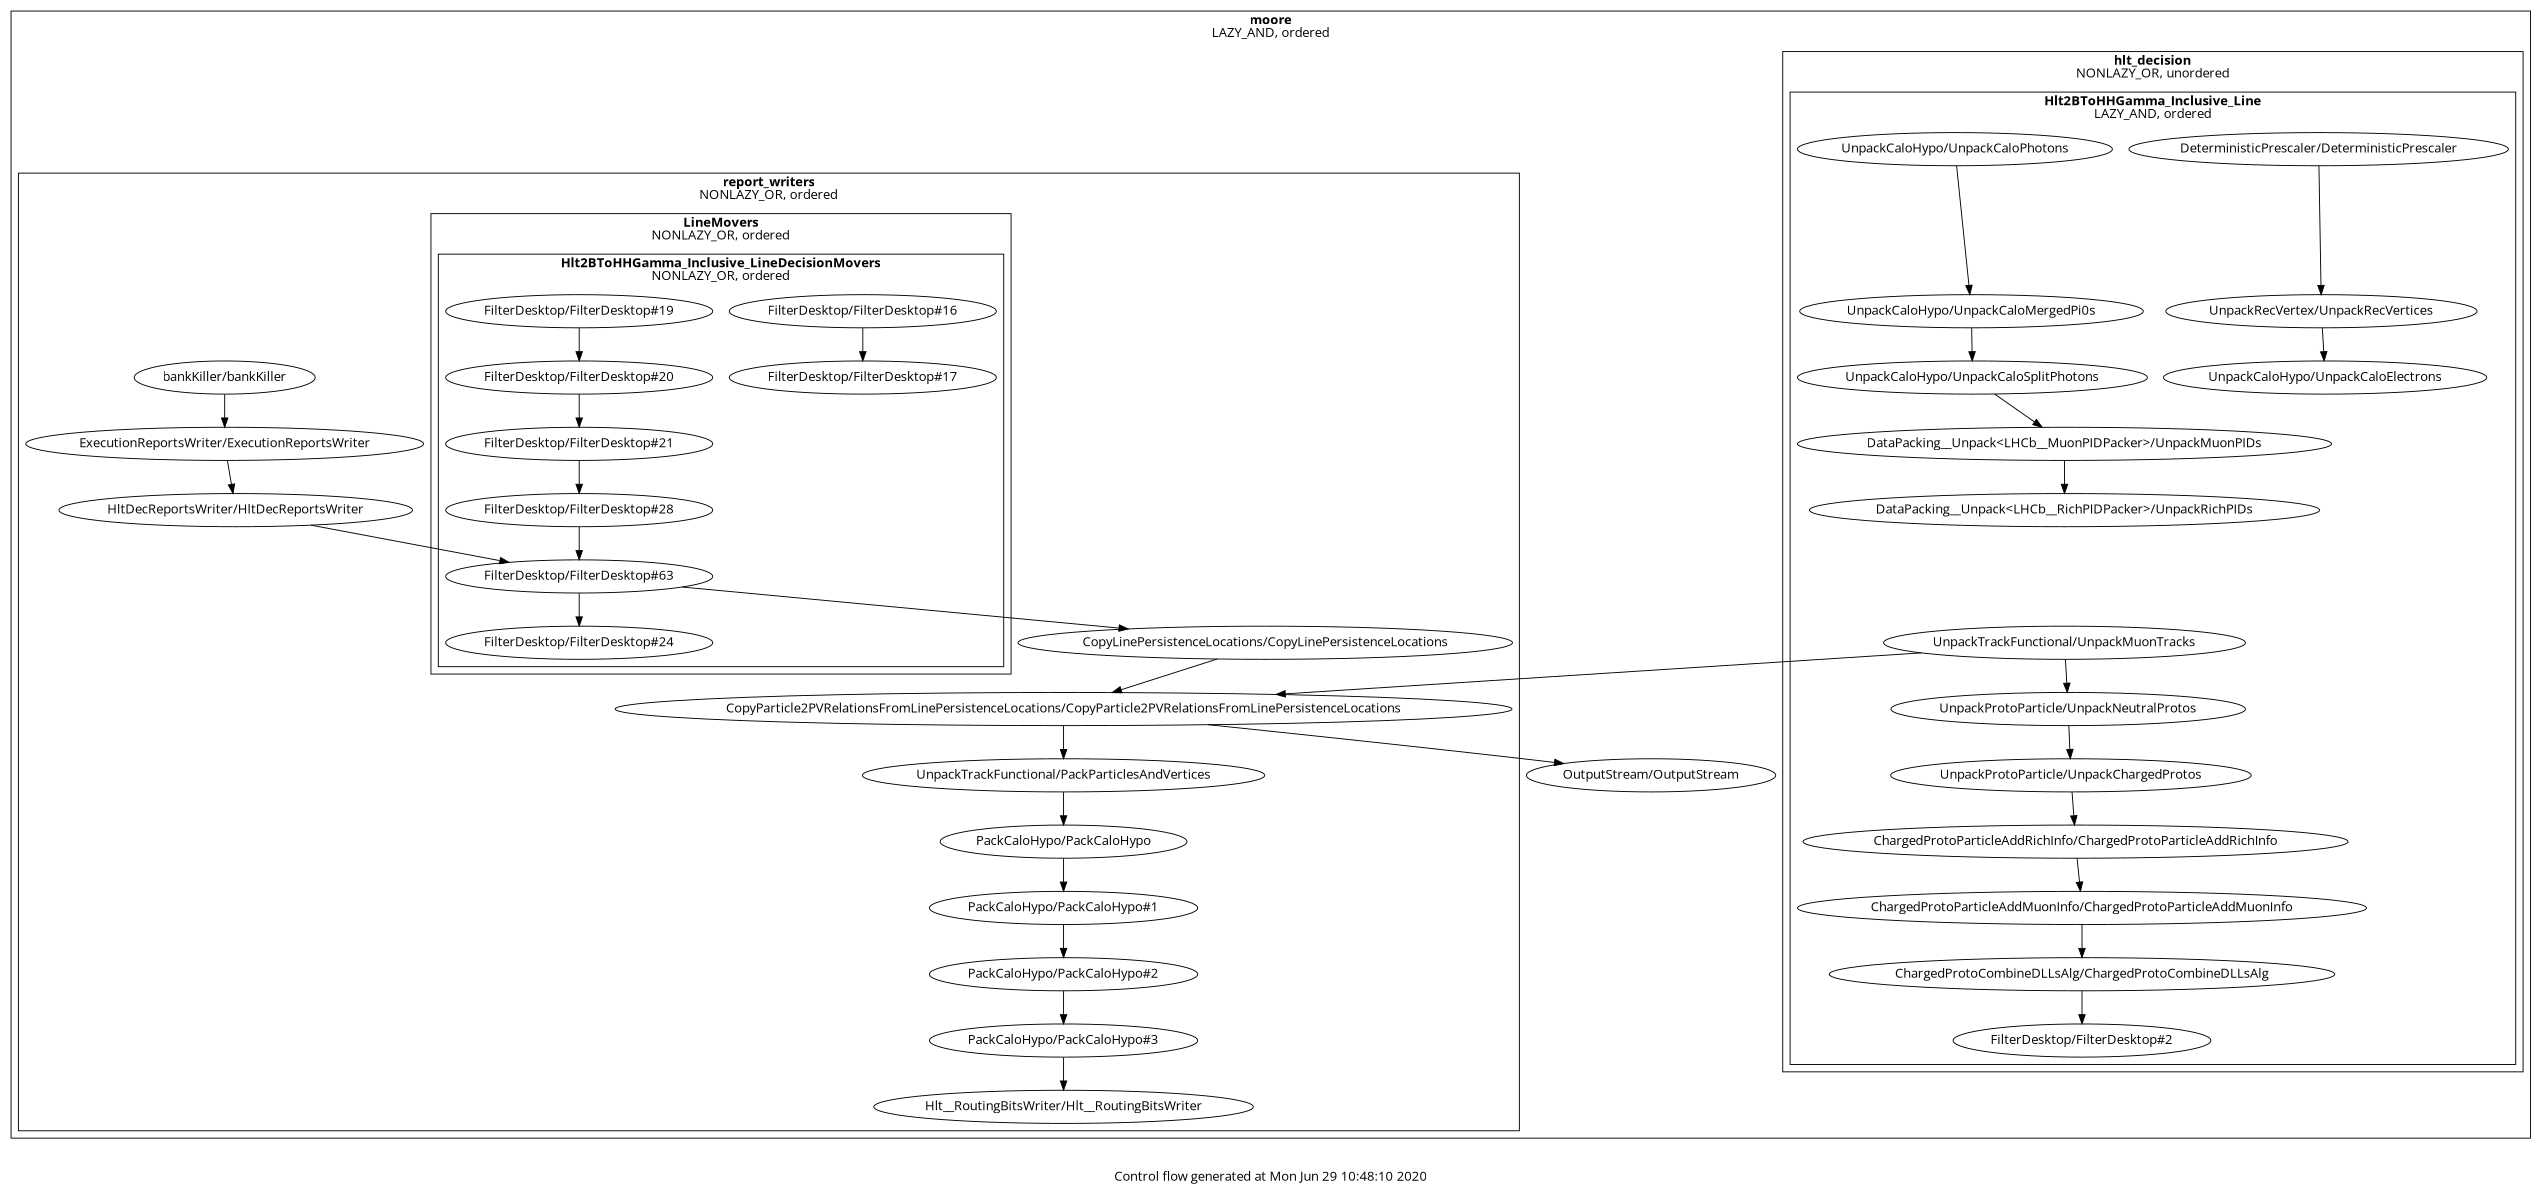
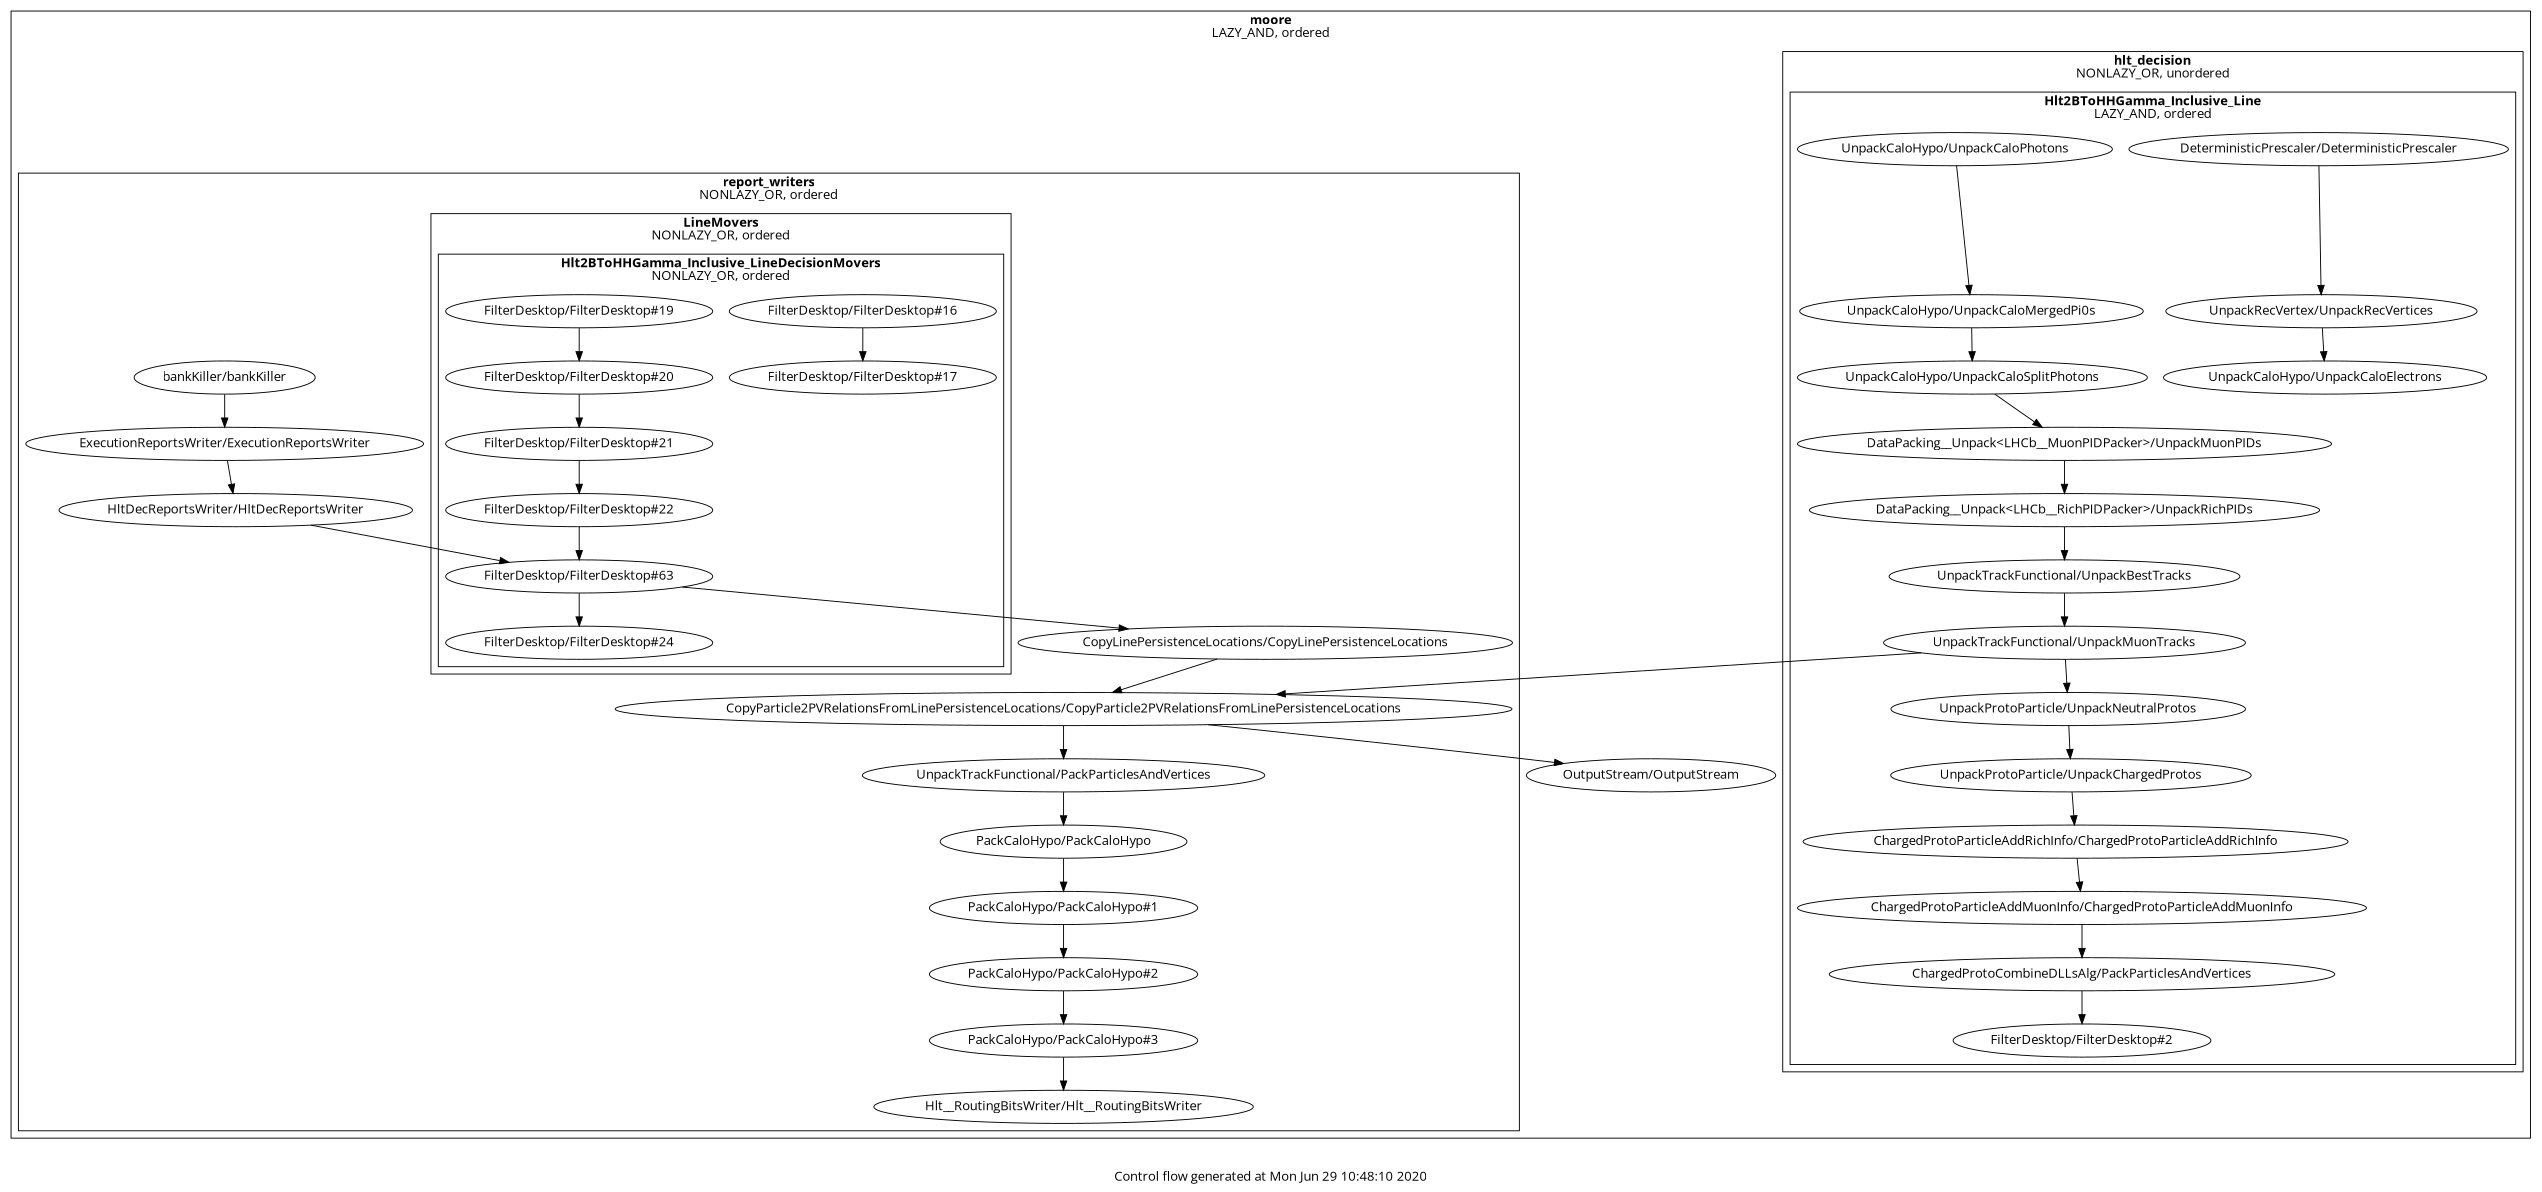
node "FilterDesktop/FilterDesktop#28": label "FilterDesktop/FilterDesktop#28" -> "FilterDesktop/FilterDesktop#22"
node "UnpackTrackFunctional/UnpackBestTracks": added
node "ChargedProtoCombineDLLsAlg/ChargedProtoCombineDLLsAlg": label "ChargedProtoCombineDLLsAlg/ChargedProtoCombineDLLsAlg" -> "ChargedProtoCombineDLLsAlg/PackParticlesAndVertices"
